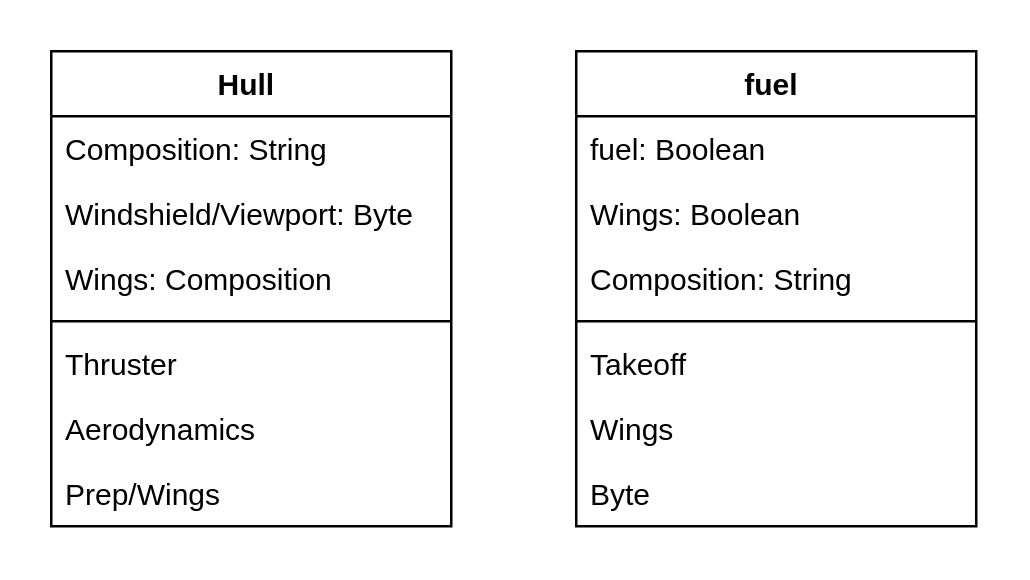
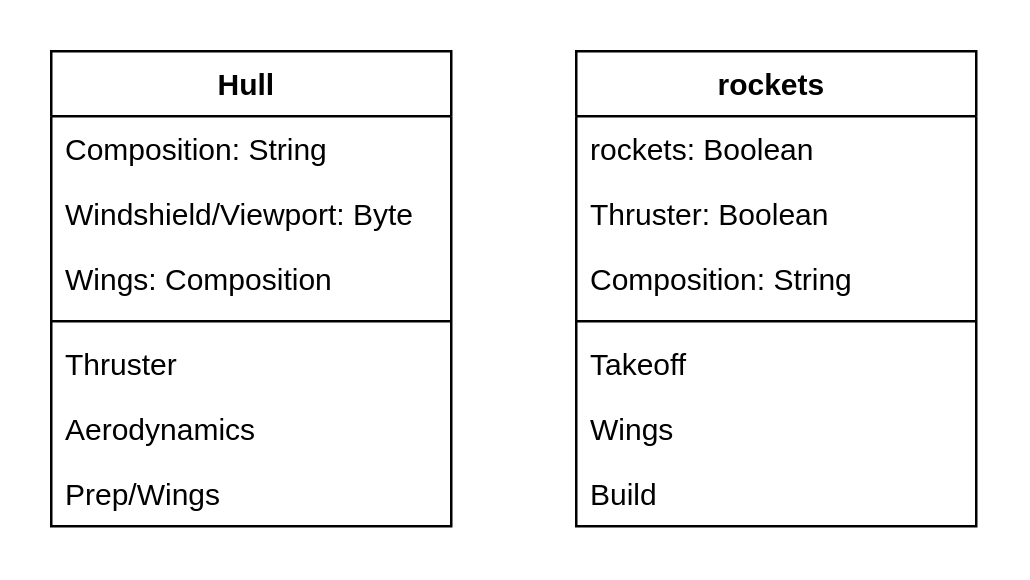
node "fuel": label "fuel" -> "rockets"
node "fuel: Boolean": label "fuel: Boolean" -> "rockets: Boolean"
node "Wings: Boolean": label "Wings: Boolean" -> "Thruster: Boolean"
node "Byte": label "Byte" -> "Build"
